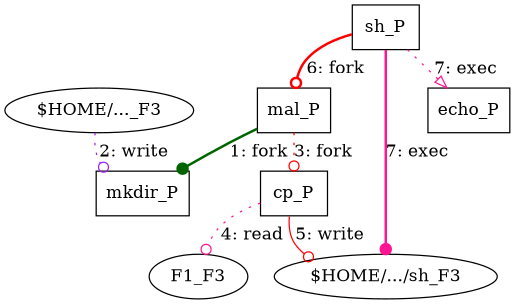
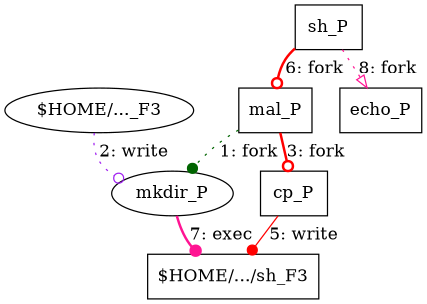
edge "sh_P" -> "echo_P": label "7: exec" -> "8: fork"
edge "mal_P" -> "mkdir_P": style bold -> dotted
edge "mal_P" -> "cp_P": style dotted -> bold
edge "sh_P" -> "$HOME/.../sh_F3": now "mkdir_P" -> "$HOME/.../sh_F3"
node "mkdir_P": shape box -> ellipse
edge "cp_P" -> "$HOME/.../sh_F3": arrowhead odot -> dot
node "F1_F3": removed
node "$HOME/.../sh_F3": shape ellipse -> box
